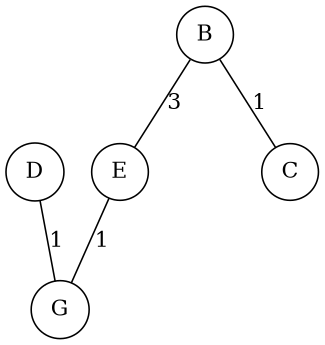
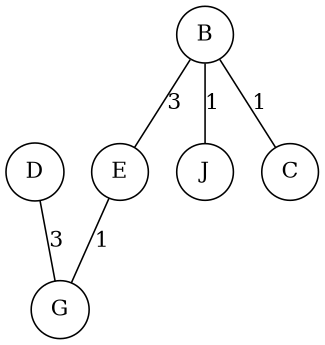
node "J": added
edge "D" -- "G": label "1" -> "3"
